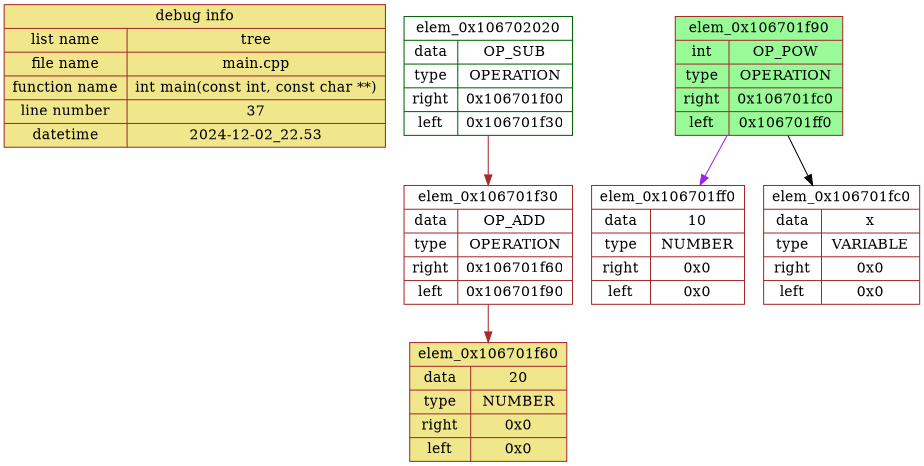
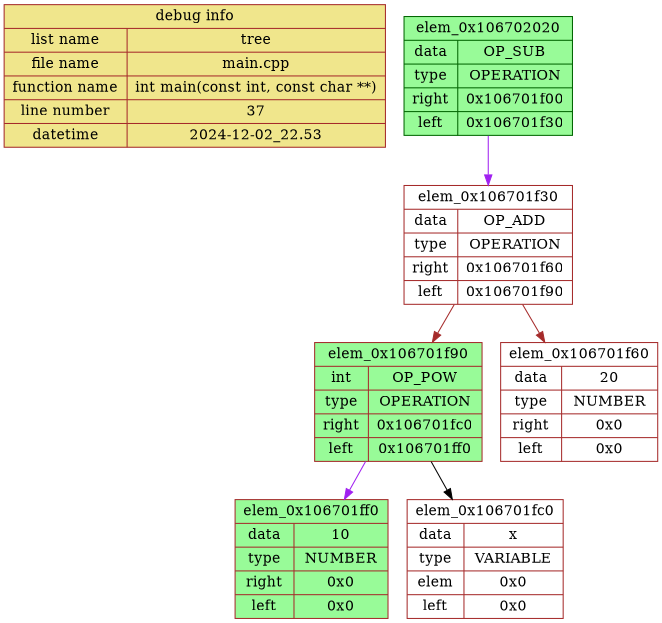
node "elem_0x106702020": fillcolor white -> palegreen
edge "elem_0x106702020" -> "elem_0x106701f30": color brown -> purple
node "elem_0x106701ff0": fillcolor white -> palegreen
node "elem_0x106701fc0": text "right" -> "elem"
edge "elem_0x106701f30" -> "elem_0x106701f90": added
node "elem_0x106701f60": fillcolor khaki -> white
